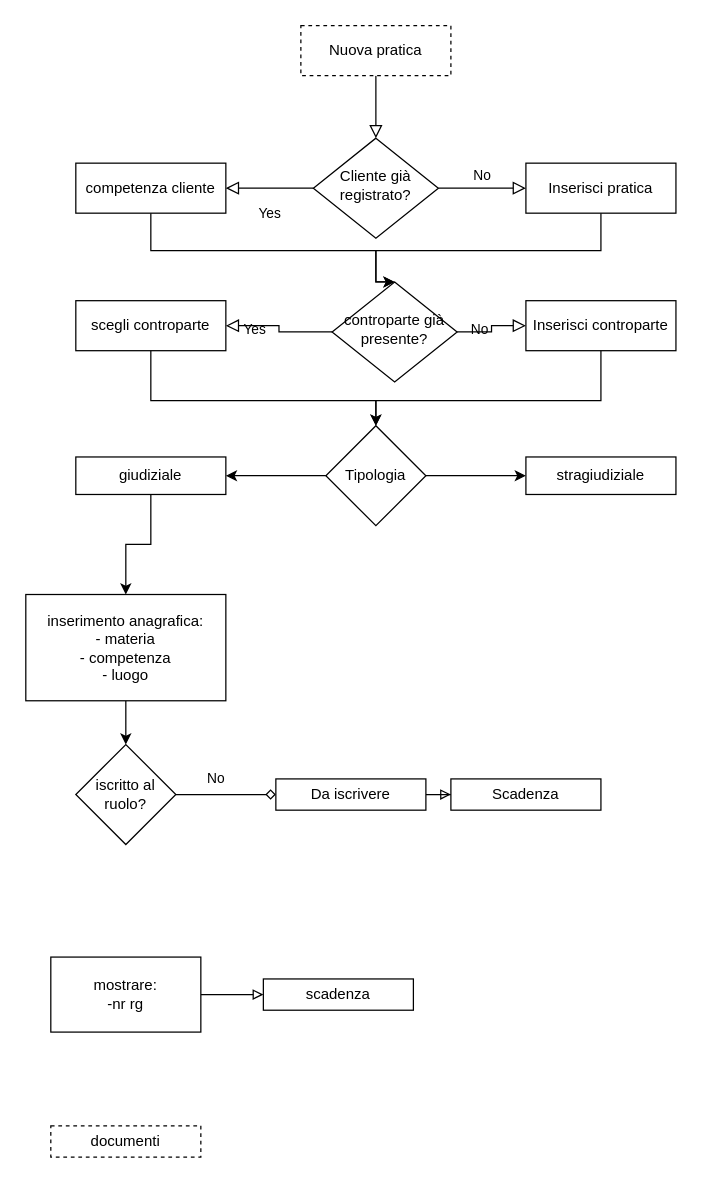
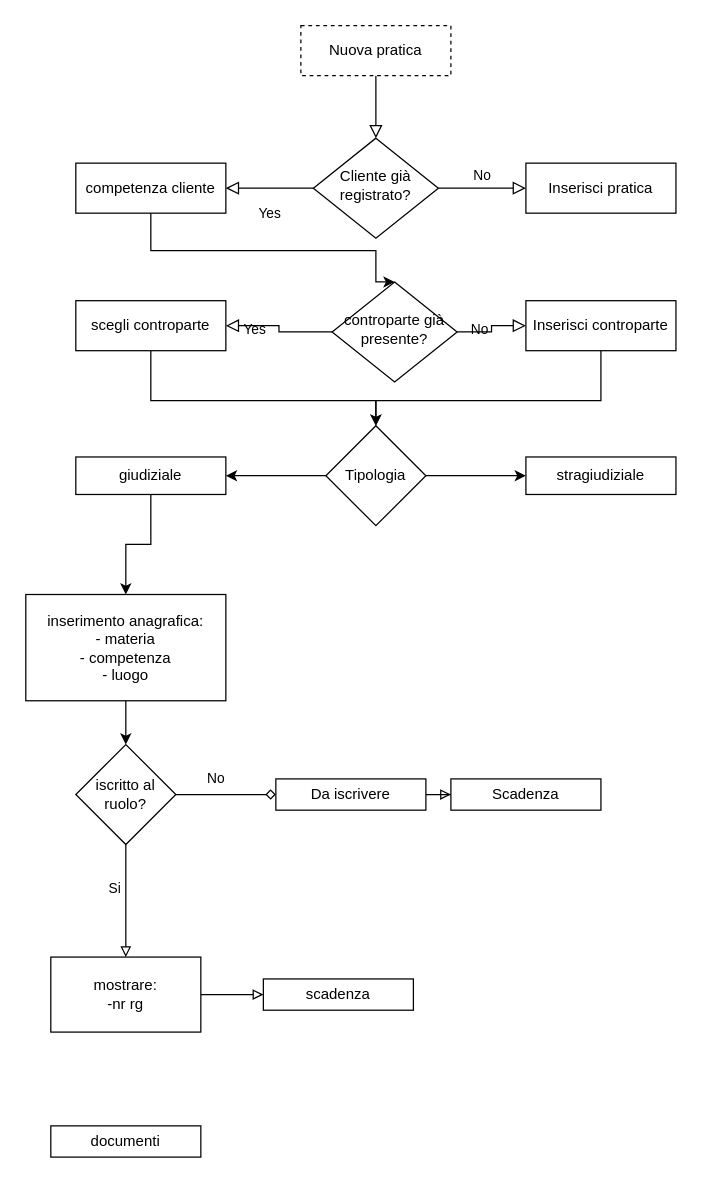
edge "Inserisci pratica" -> "controparte già presente?": removed
edge "iscritto al ruolo?" -> "mostrare: -nr rg": added, label "Si"
node "documenti": style dashed -> solid
